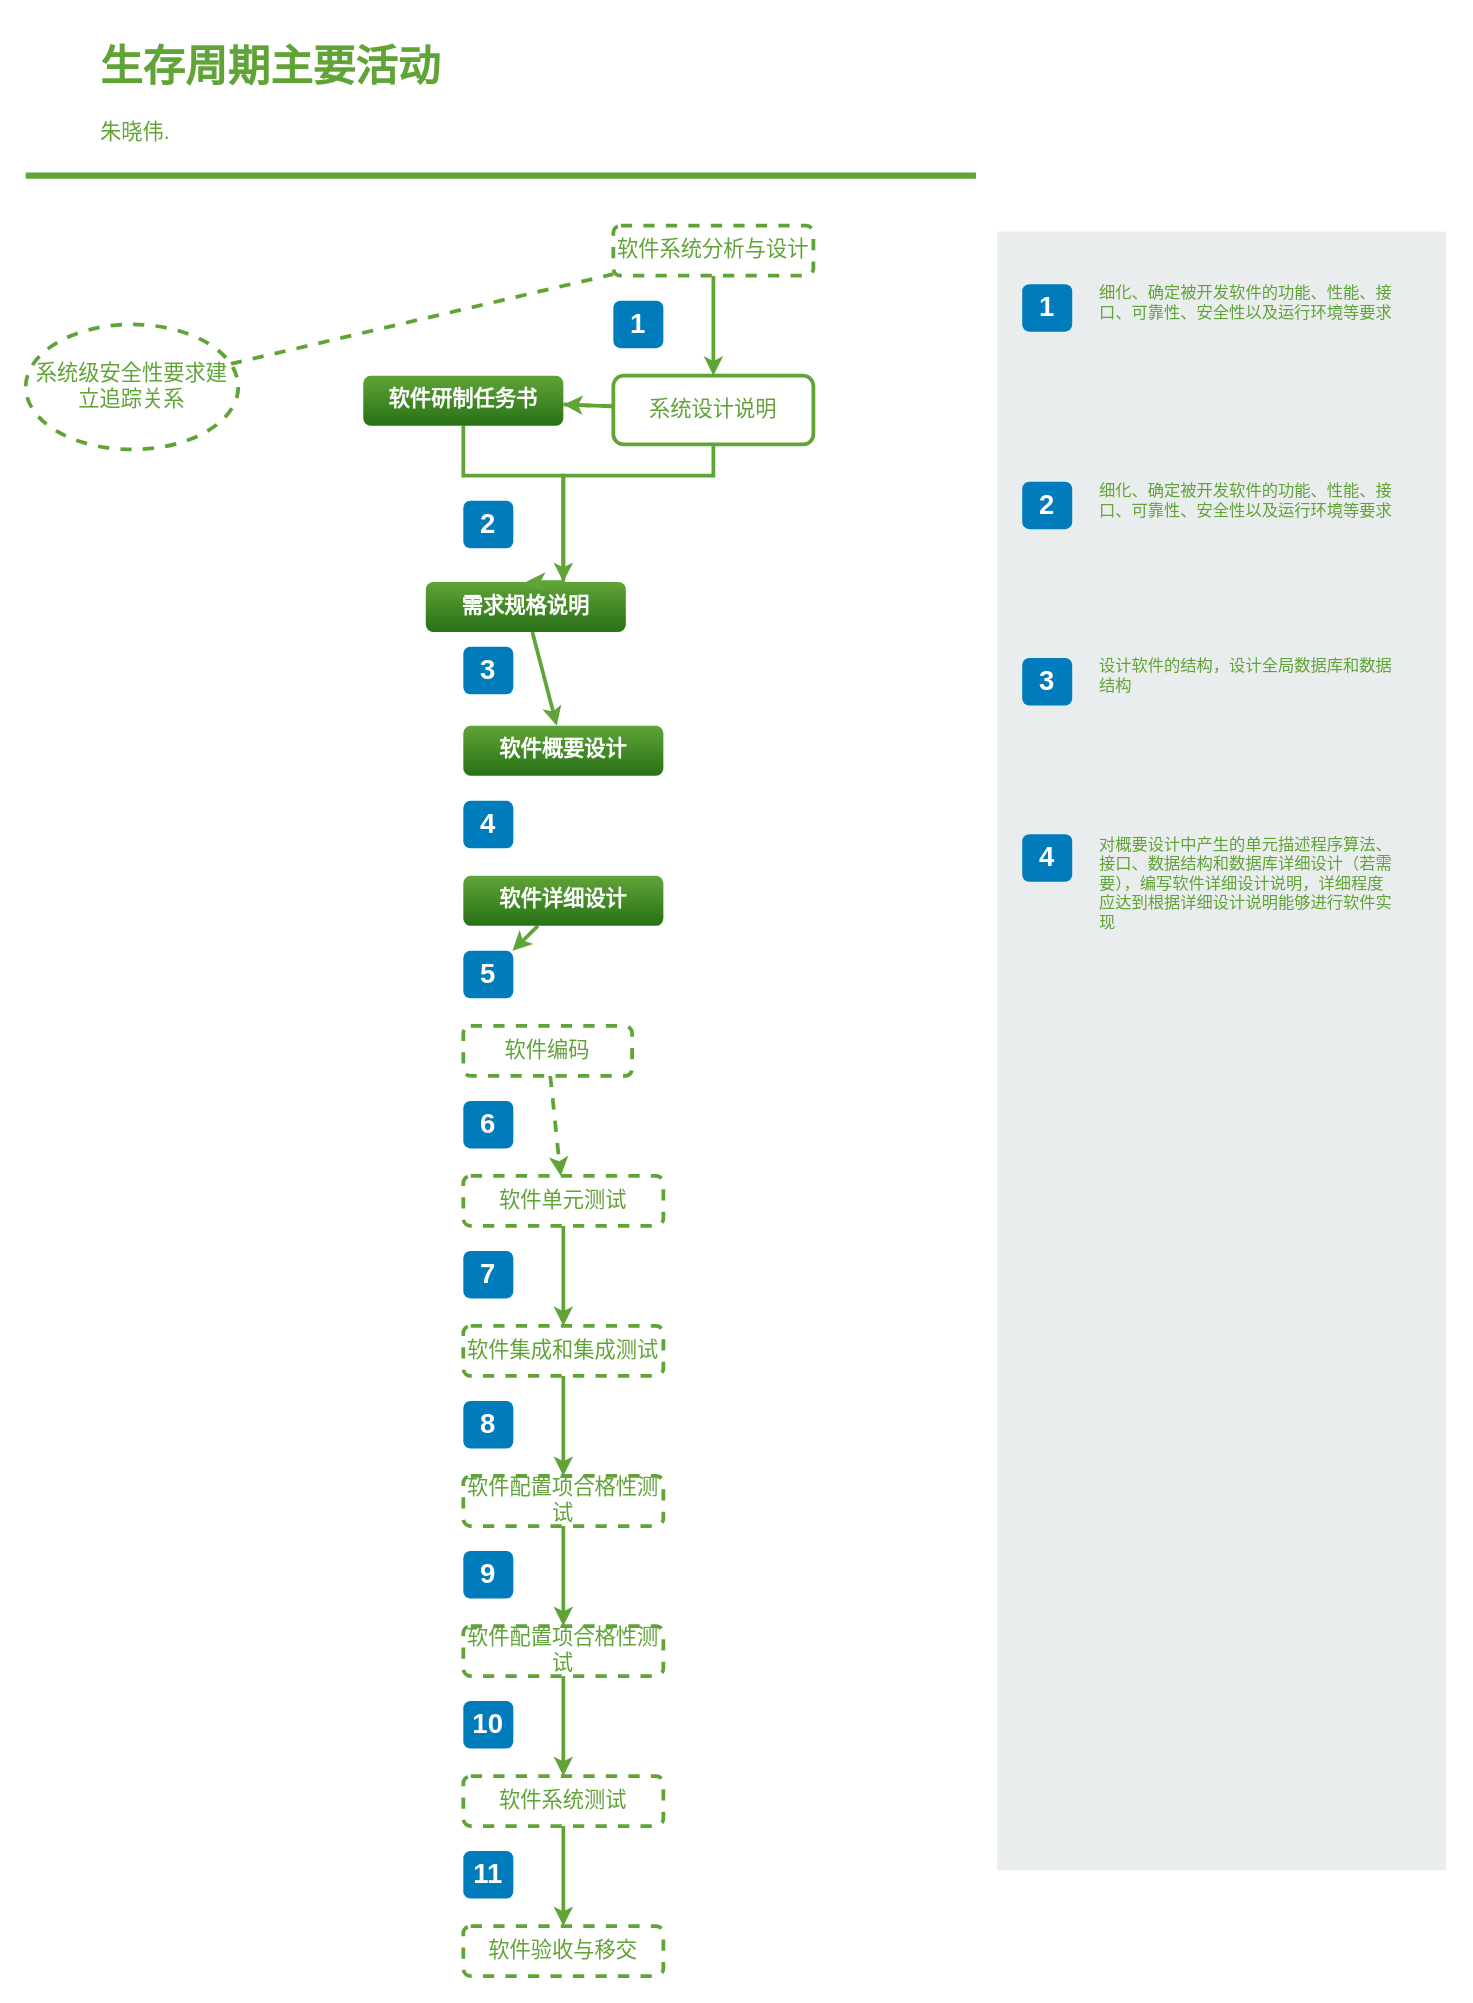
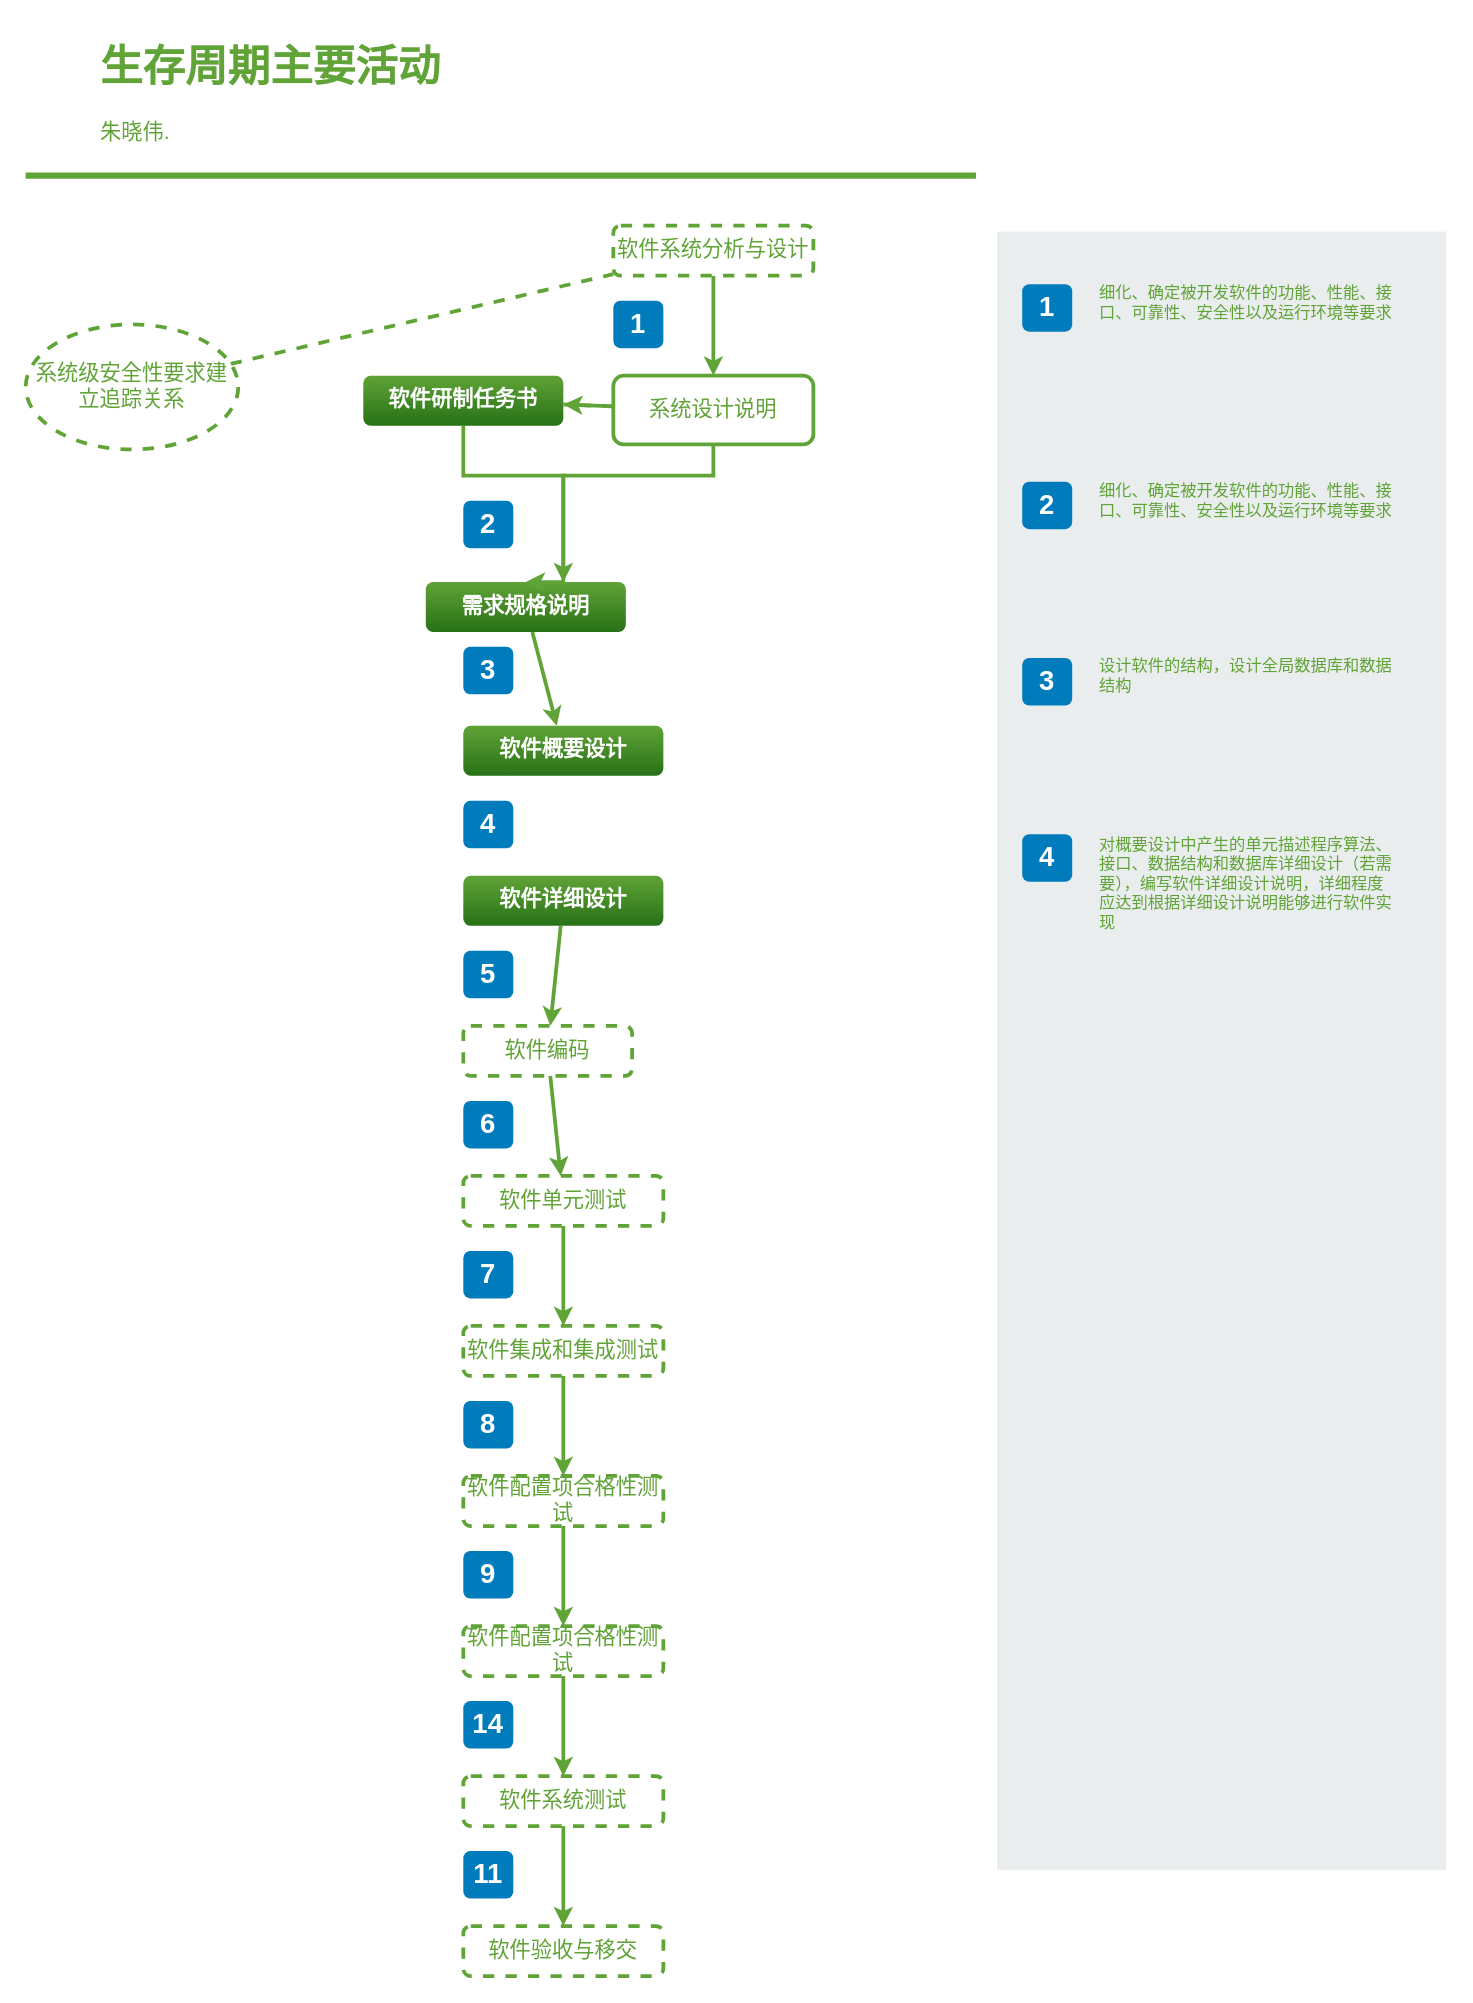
edge "软件详细设计" -> "5": now "软件详细设计" -> "软件编码"
edge "软件编码" -> "软件单元测试": style dashed -> solid
node "10": label "10" -> "14"
